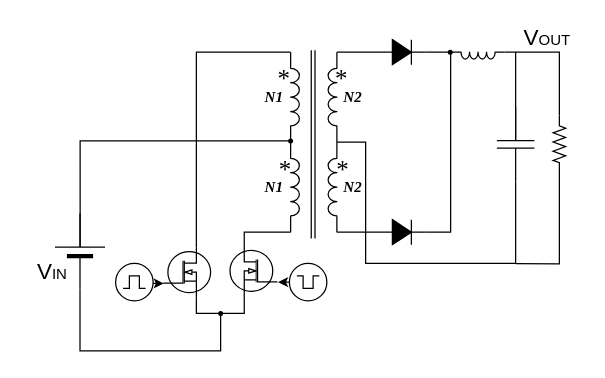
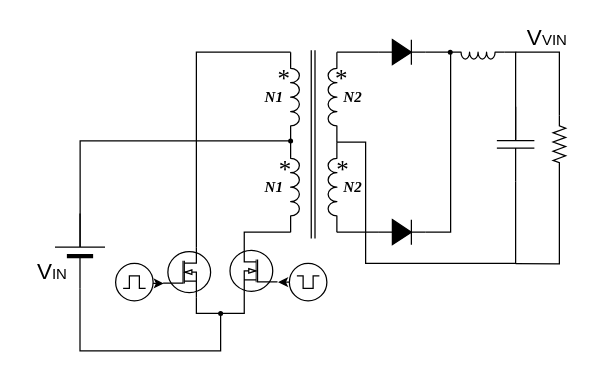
node "VOUT": label "VOUT" -> "VVIN"
